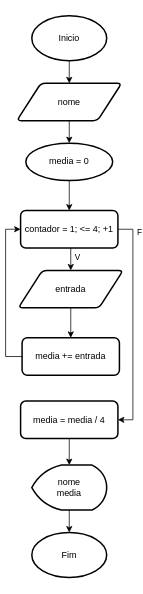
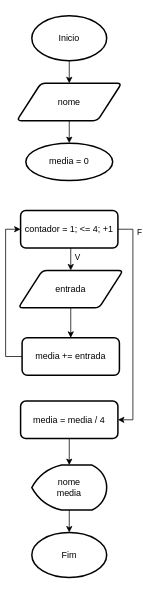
edge "media = 0" -> "contador = 1; <= 4; +1": removed
